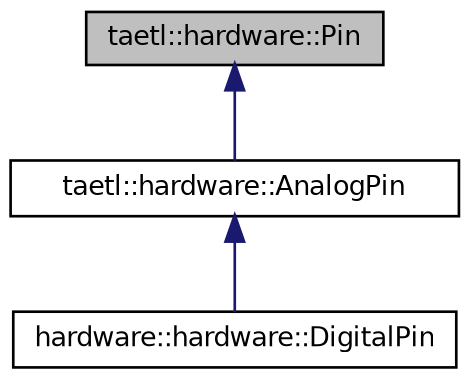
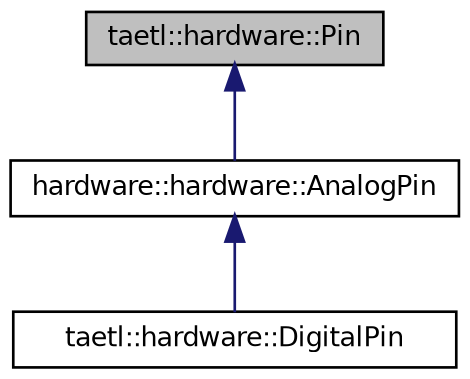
node "taetl::hardware::AnalogPin": label "taetl::hardware::AnalogPin" -> "hardware::hardware::AnalogPin"
node "hardware::hardware::DigitalPin": label "hardware::hardware::DigitalPin" -> "taetl::hardware::DigitalPin"
